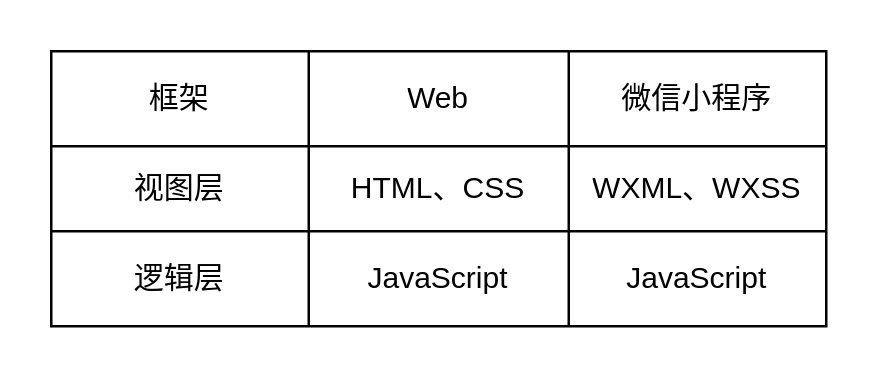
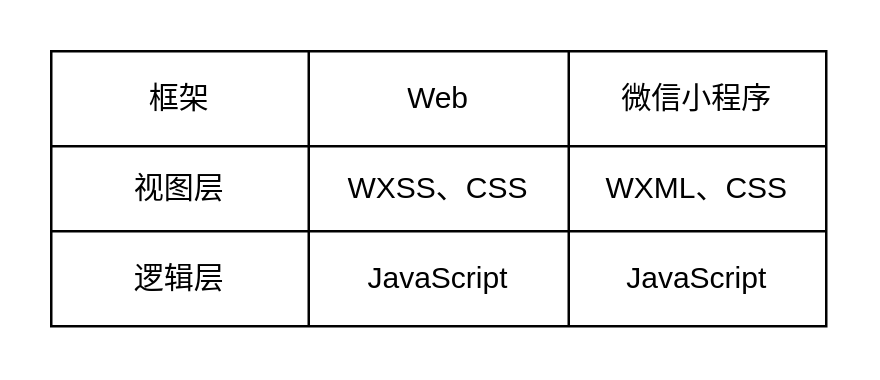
node "HTML、CSS": label "HTML、CSS" -> "WXSS、CSS"
node "WXML、WXSS": label "WXML、WXSS" -> "WXML、CSS"
